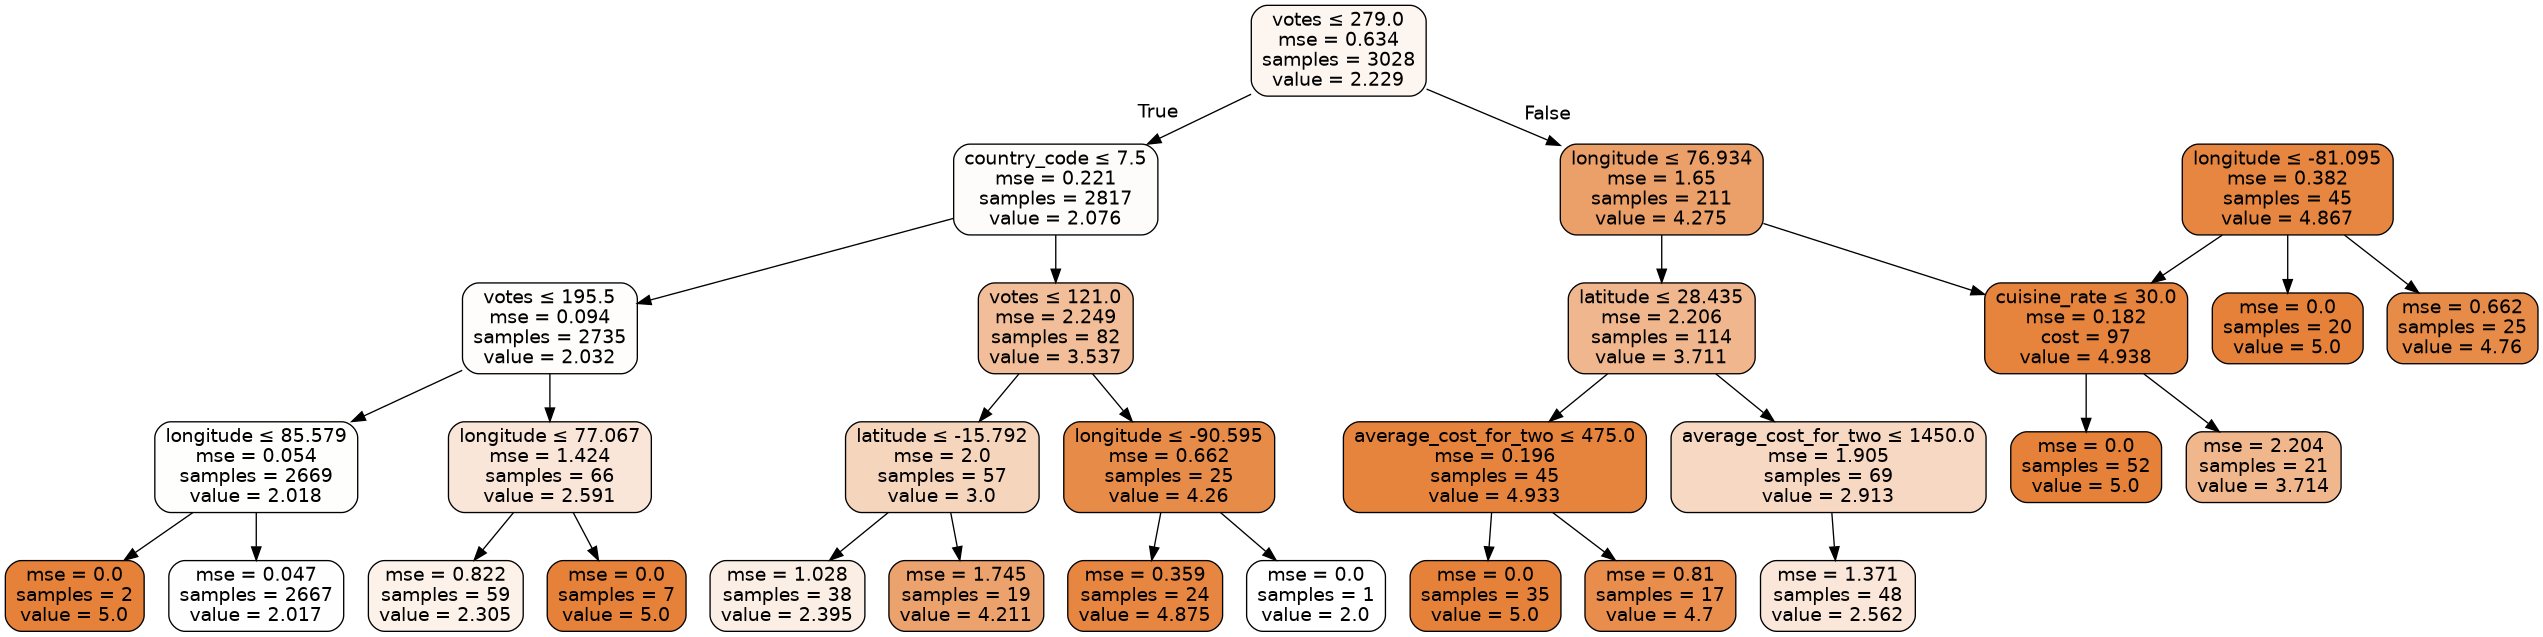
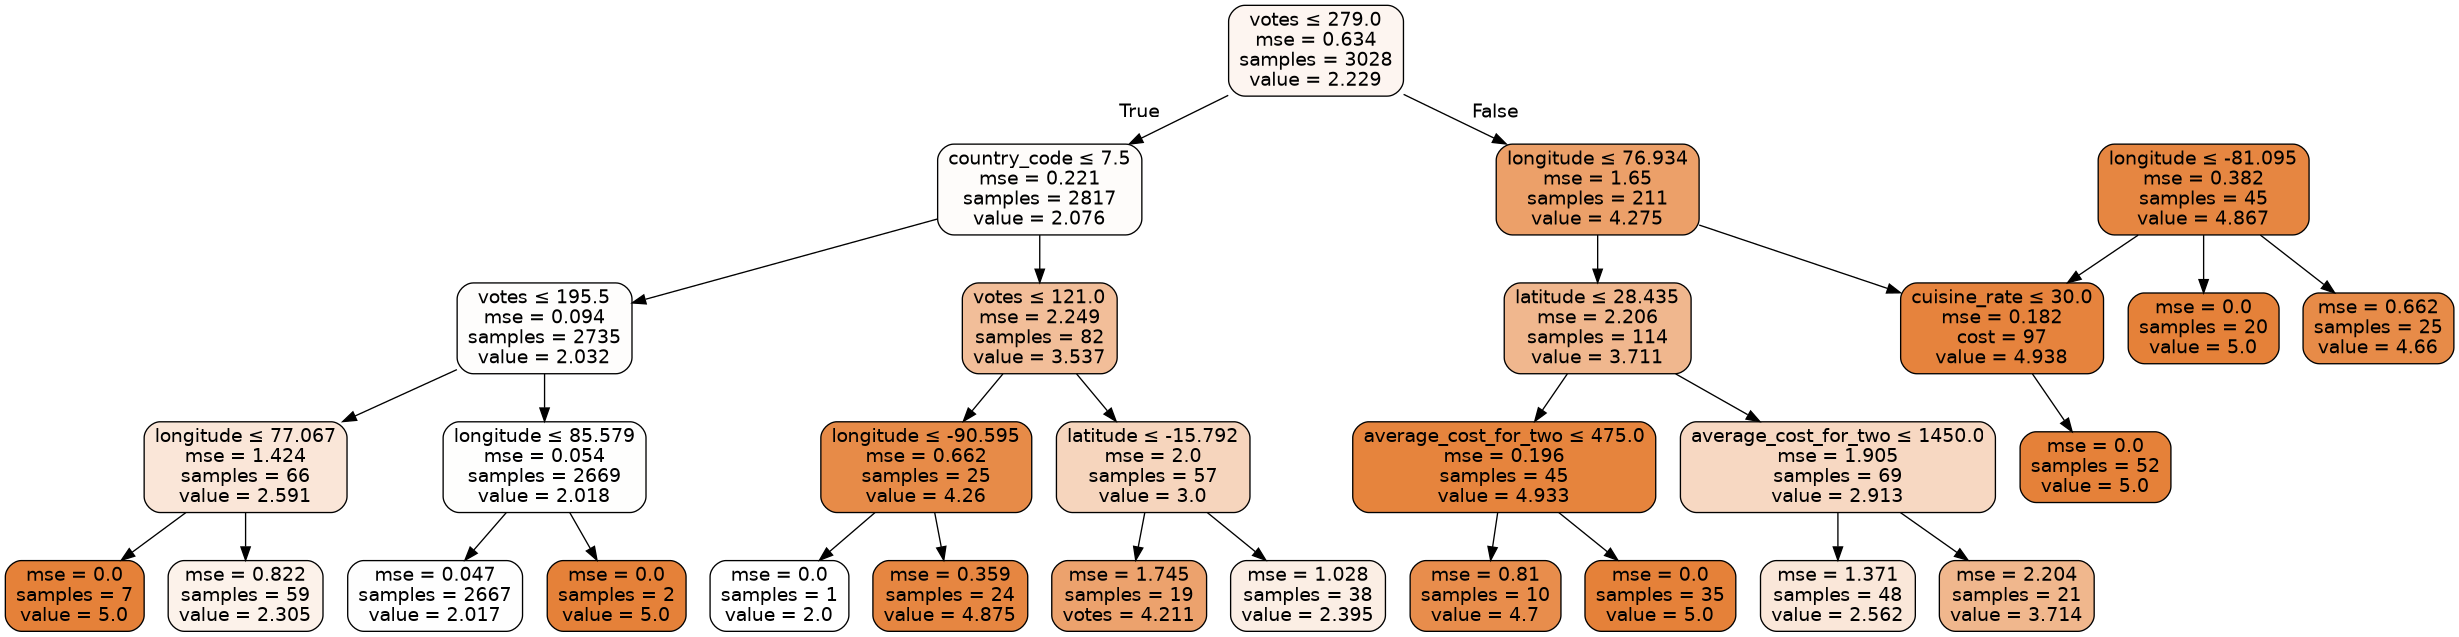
node "mse = 0.662": text "value = 4.76" -> "value = 4.66"
edge "cuisine_rate ≤ 30.0" -> "mse = 2.204": now "average_cost_for_two ≤ 1450.0" -> "mse = 2.204"
node "mse = 0.81": text "samples = 17" -> "samples = 10"
node "mse = 1.745": text "value = 4.211" -> "votes = 4.211"
